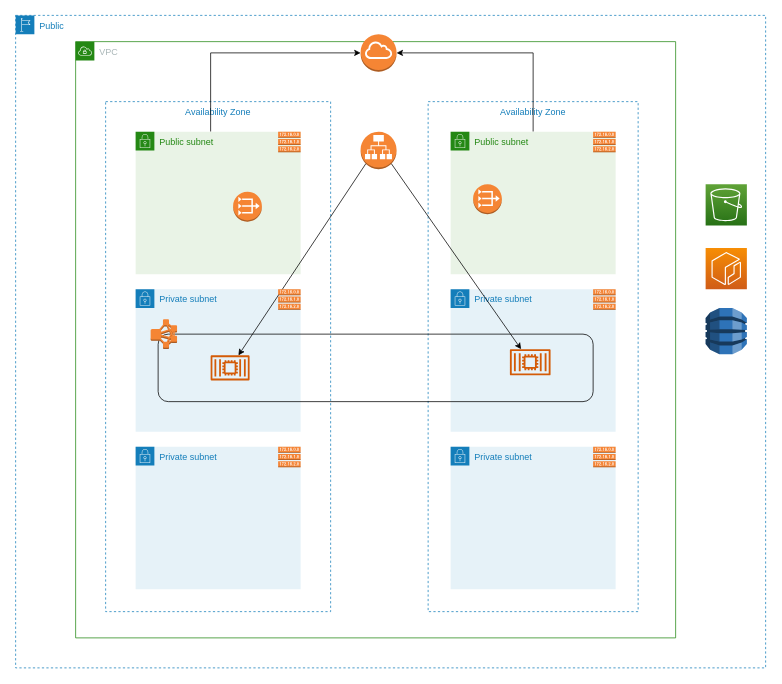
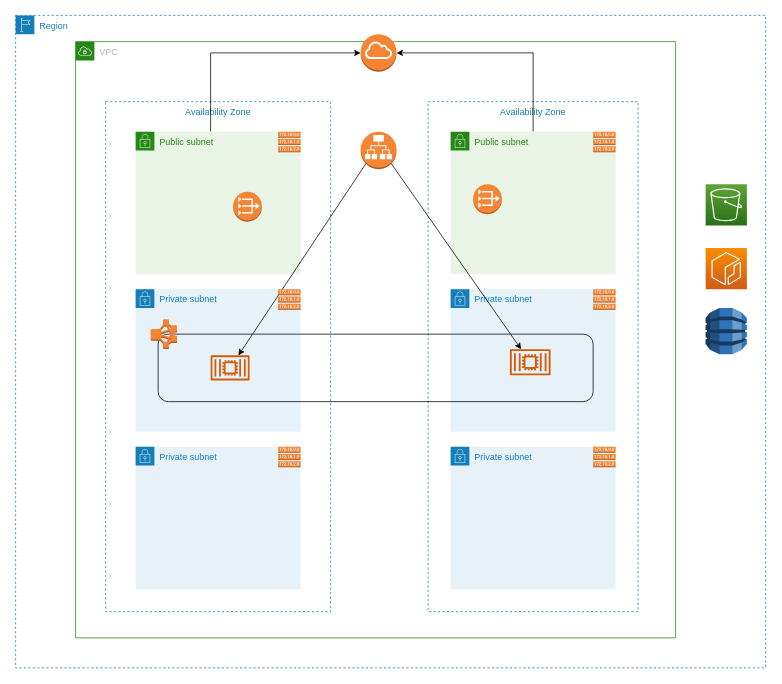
node "Public": label "Public" -> "Region"
